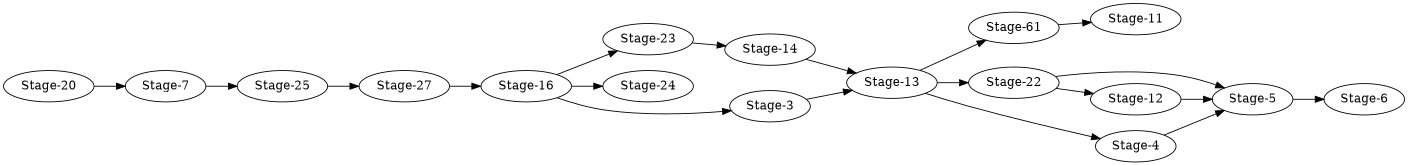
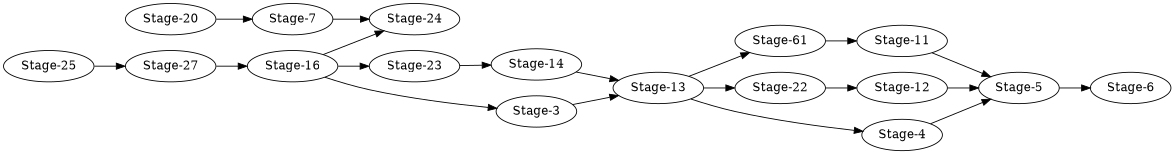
edge "Stage-22" -> "Stage-5": now "Stage-11" -> "Stage-5"
edge "Stage-7" -> "Stage-25": now "Stage-7" -> "Stage-24"
